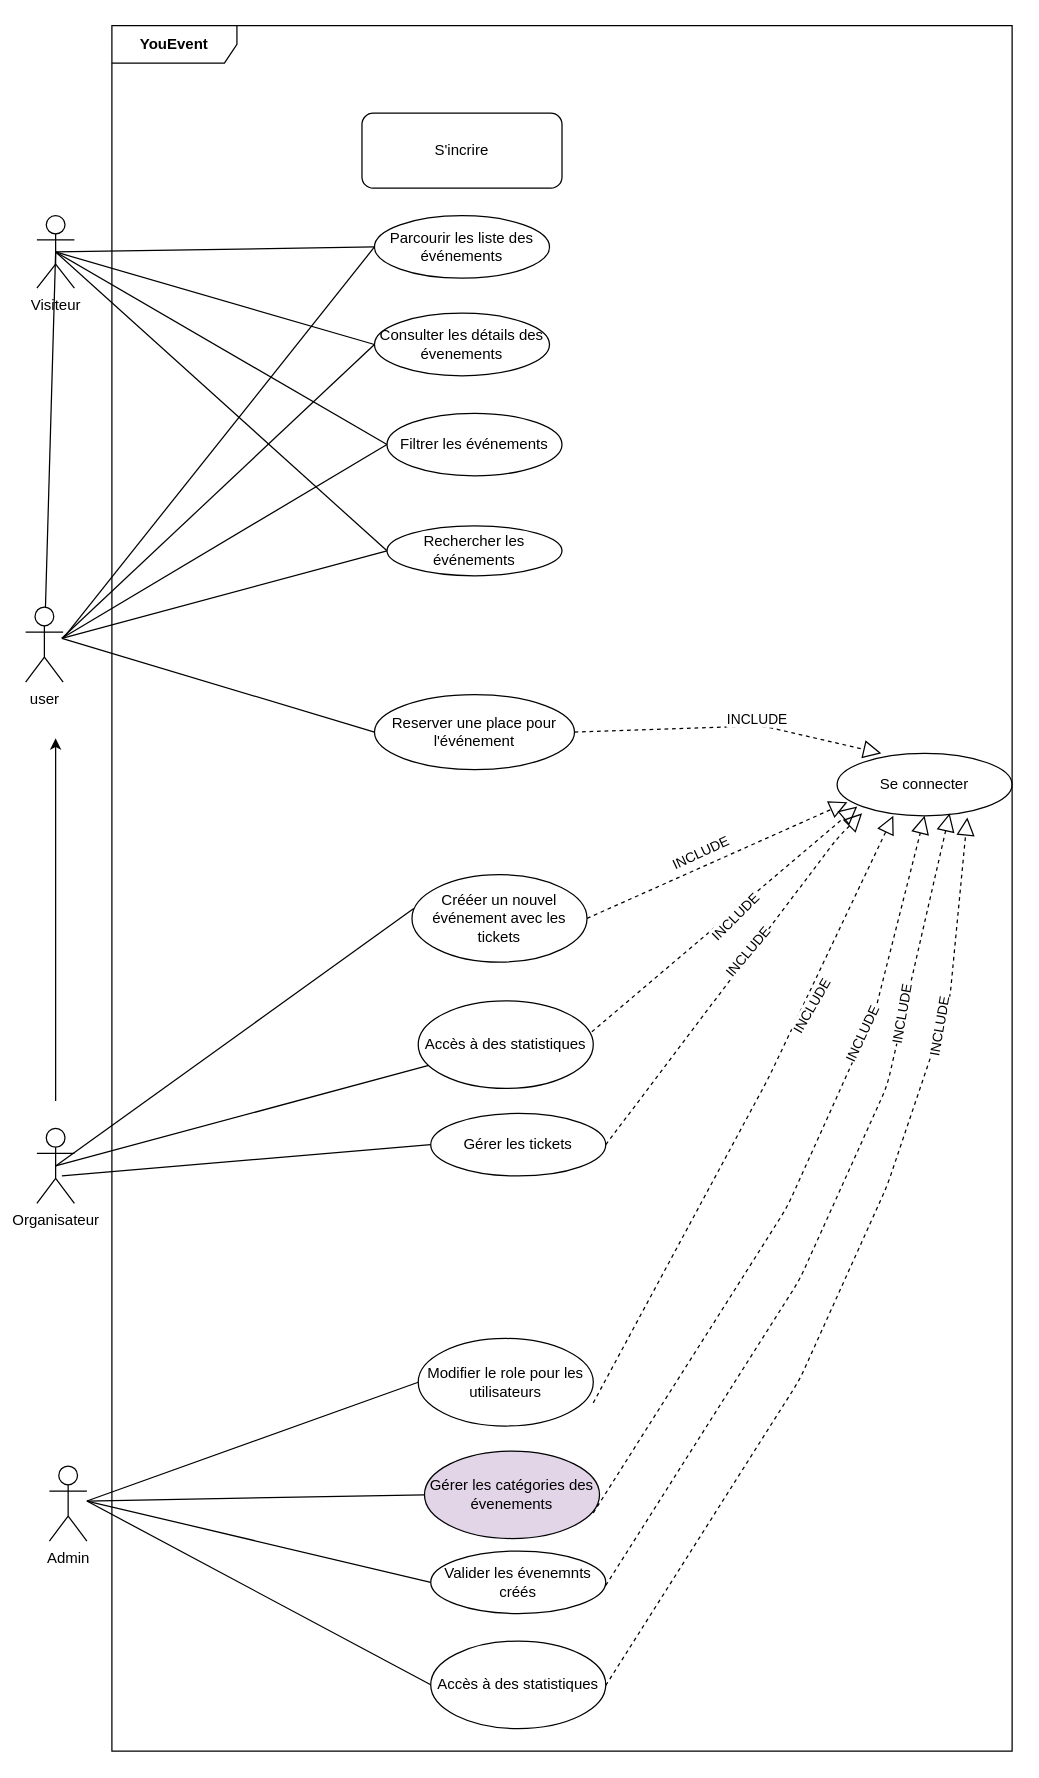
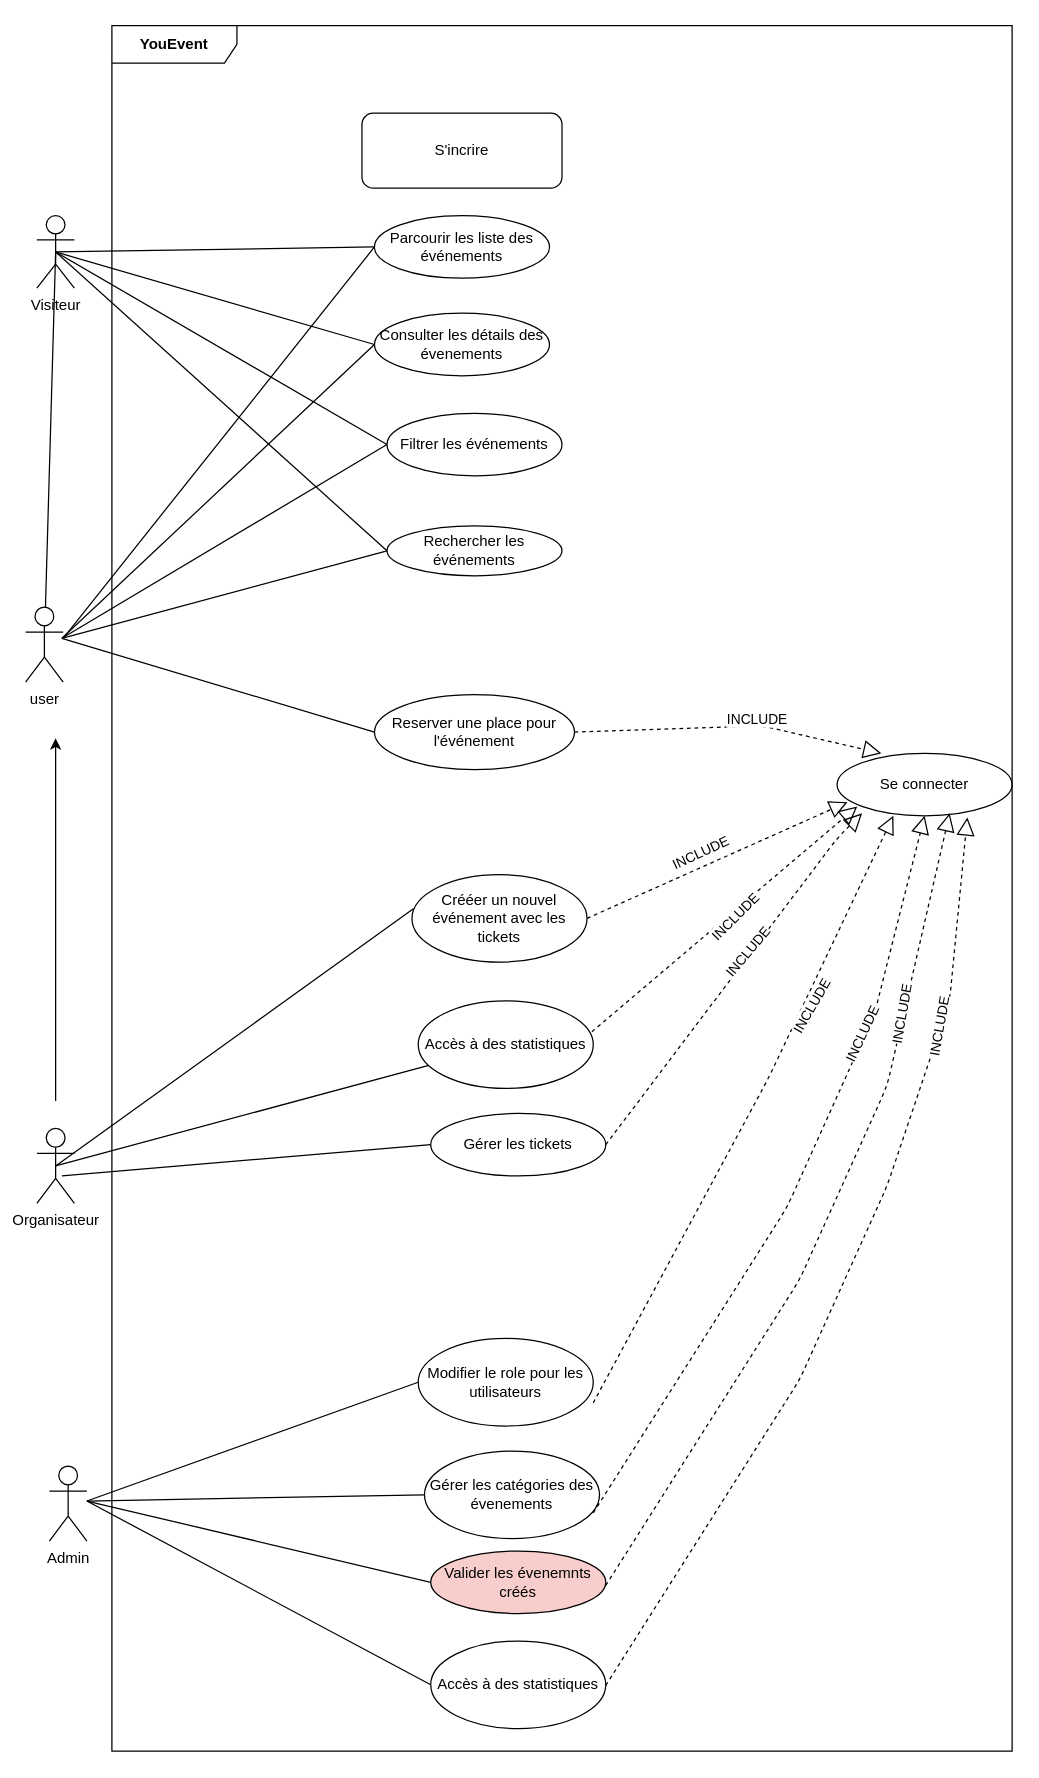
node "Gérer les catégories des évenements": fillcolor #e1d5e7 -> #ffffff
node "Valider les évenemnts créés": fillcolor #ffffff -> #f8cecc
